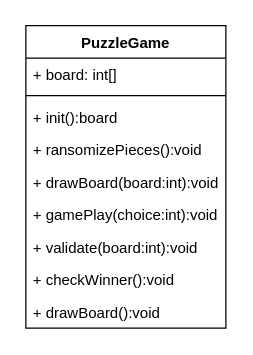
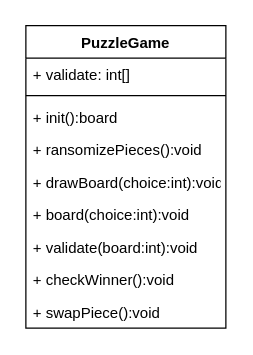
node "+ board: int[]": label "+ board: int[]" -> "+ validate: int[]"
node "+ drawBoard(board:int):void": label "+ drawBoard(board:int):void" -> "+ drawBoard(choice:int):void"
node "+ gamePlay(choice:int):void": label "+ gamePlay(choice:int):void" -> "+ board(choice:int):void"
node "+ drawBoard():void": label "+ drawBoard():void" -> "+ swapPiece():void"
